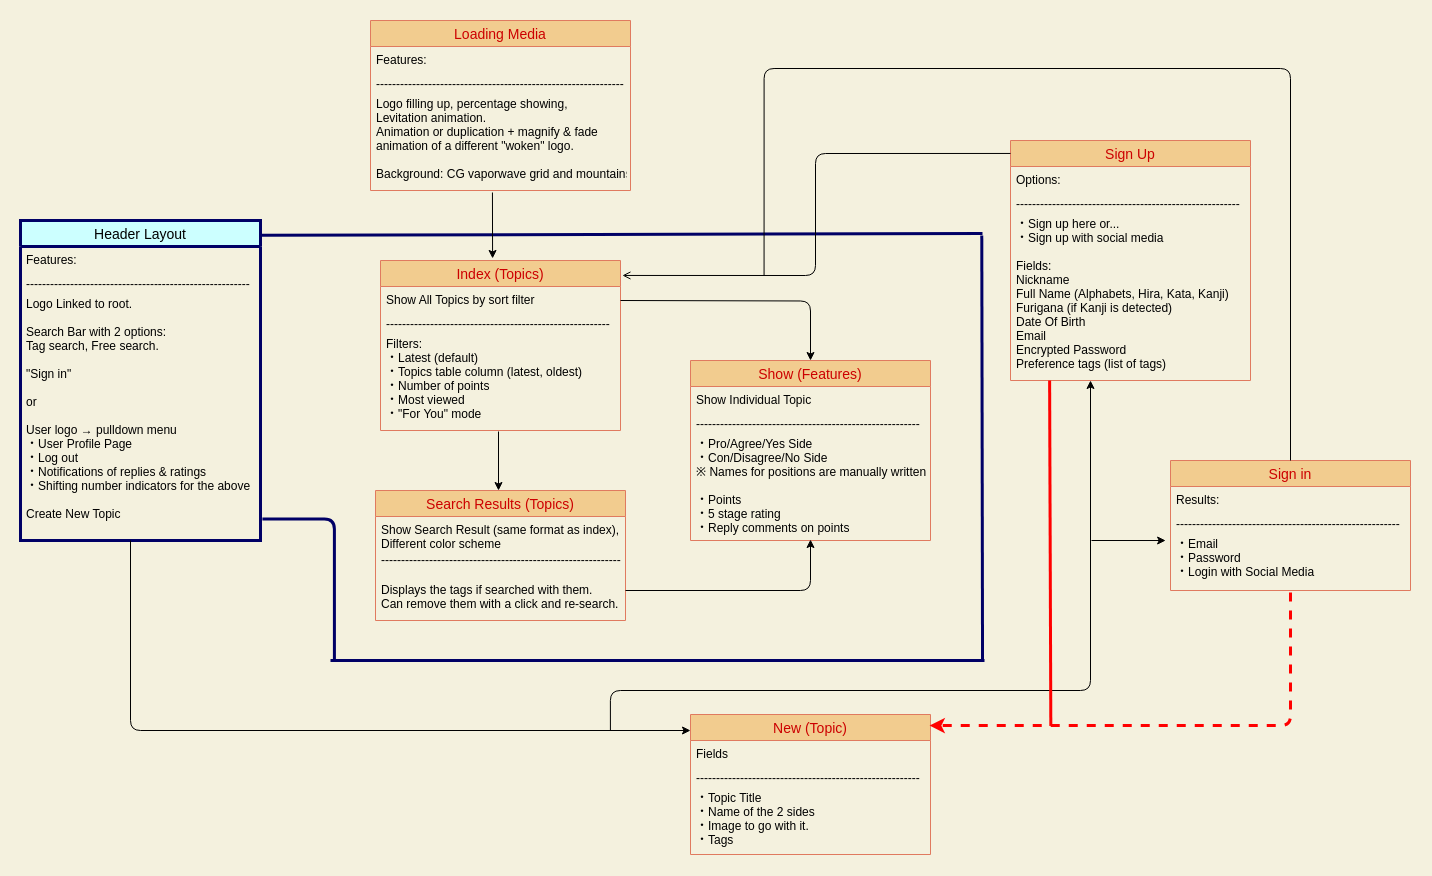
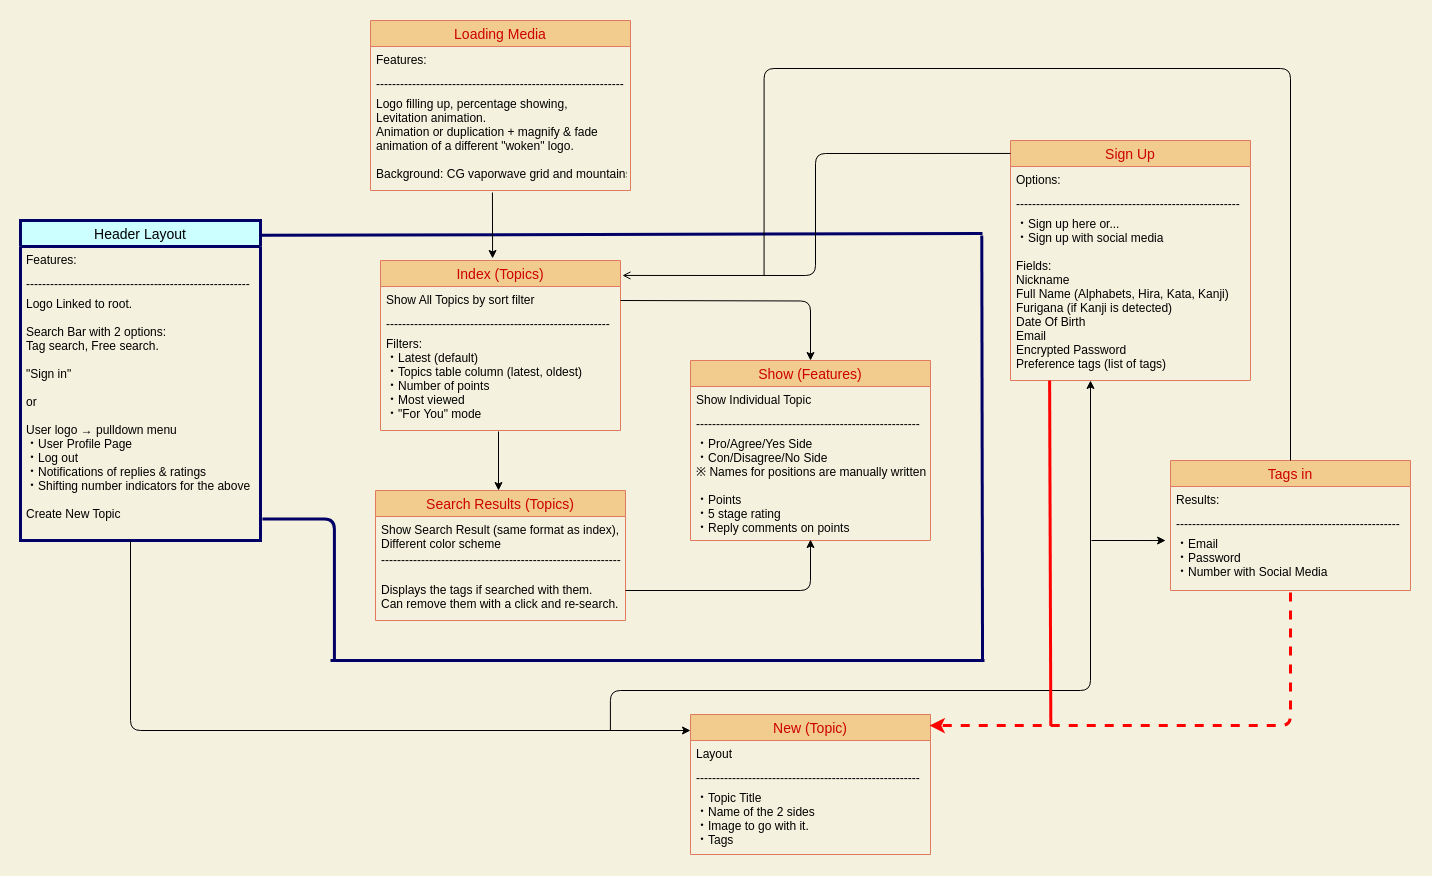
node "Sign in": label "Sign in" -> "Tags in"
node "・Email ・Password ・Login with Social Media": label "・Email ・Password ・Login with Social Media" -> "・Email ・Password ・Number with Social Media"
node "Fields": label "Fields" -> "Layout"
